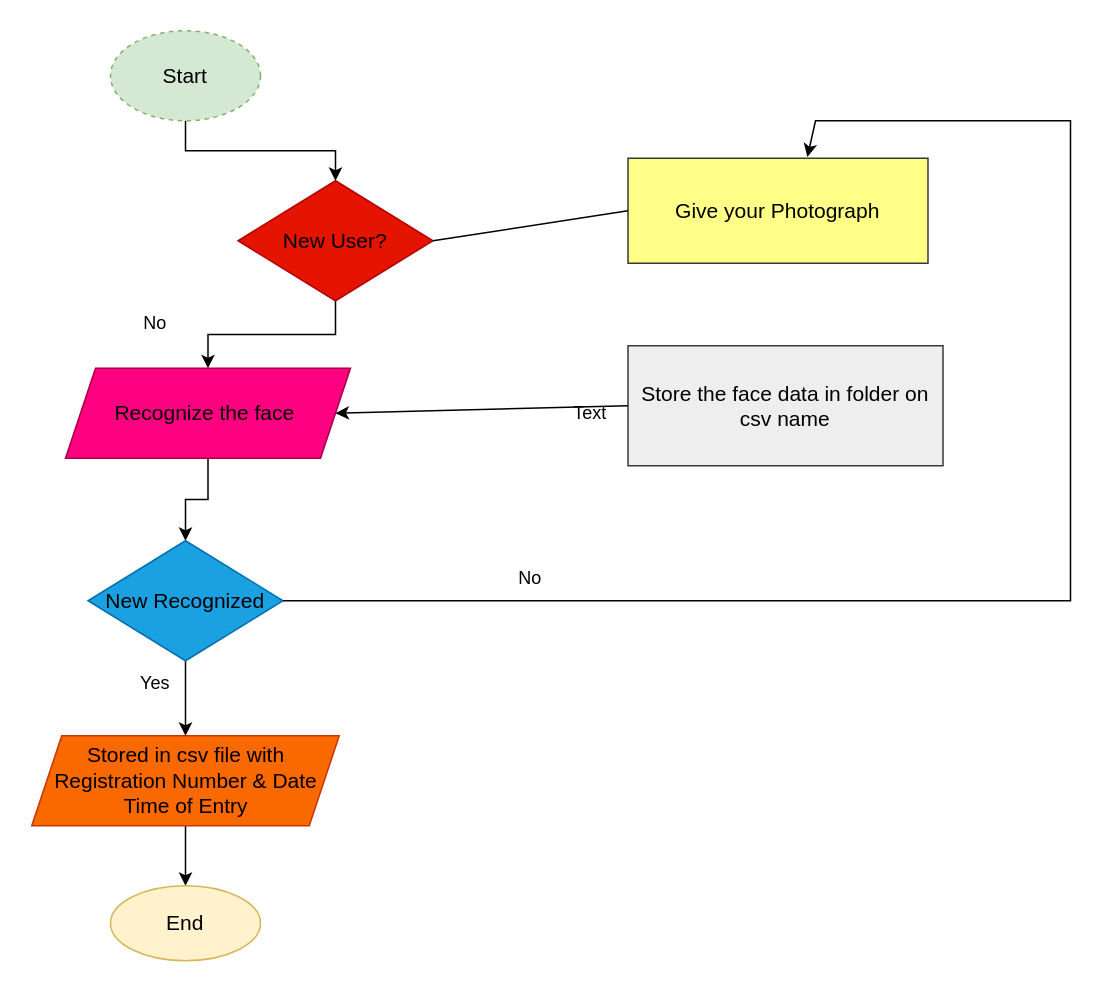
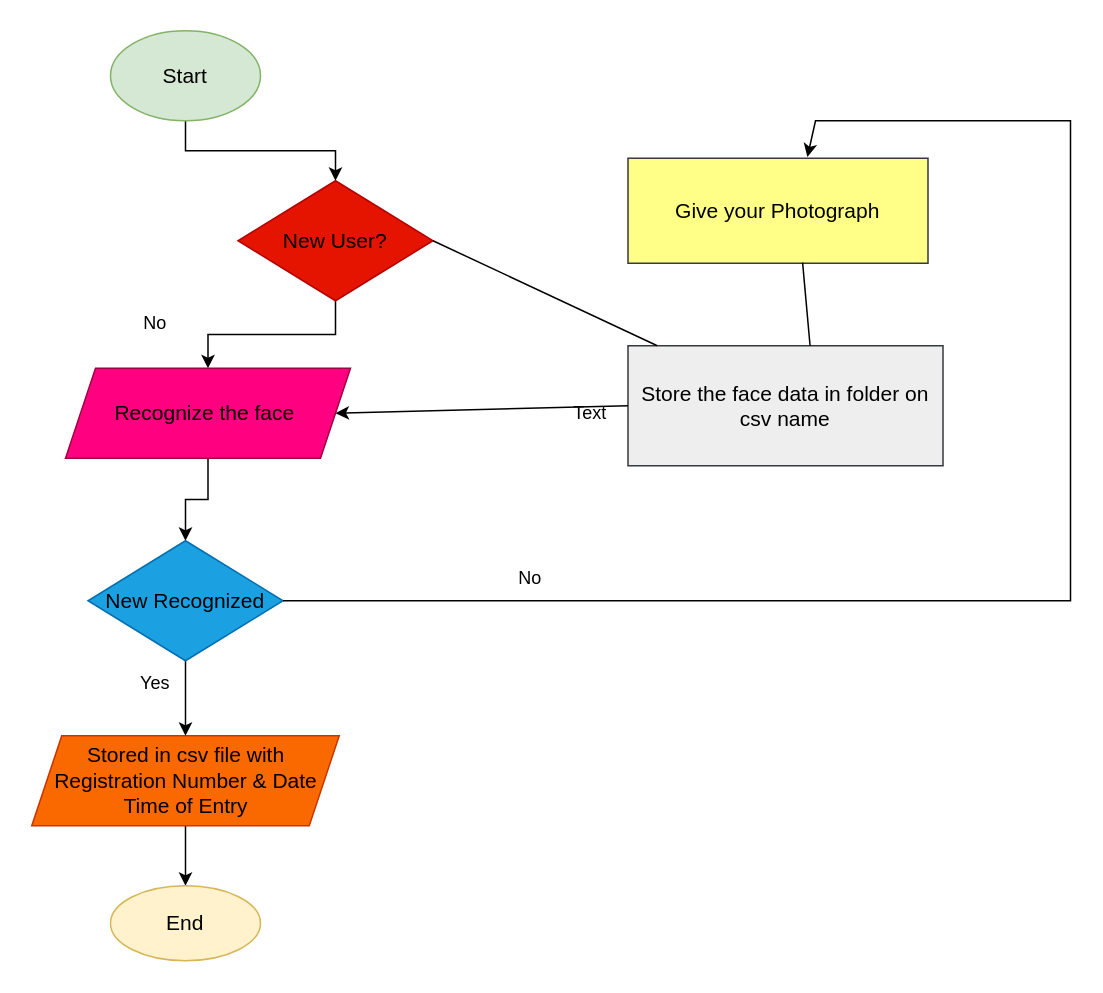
node "Start": style dashed -> solid
edge "Give your Photograph" -- "New User?": now "Store the face data in folder on csv name" -- "New User?"
edge "Give your Photograph" -- "Store the face data in folder on csv name": added
